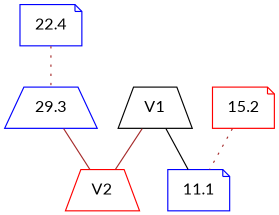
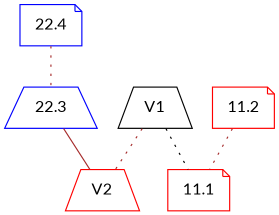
node "29.3": label "29.3" -> "22.3"
node "15.2": label "15.2" -> "11.2"
edge "V1" -- "V2": style solid -> dotted
edge "V1" -- "11.1": style solid -> dotted
node "11.1": color blue -> red
